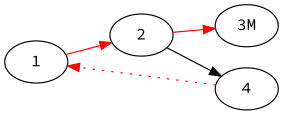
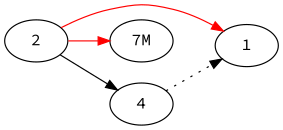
node "3M": label "3M" -> "7M"
edge "1" -> "2": reversed
edge "4" -> "1": color red -> black
